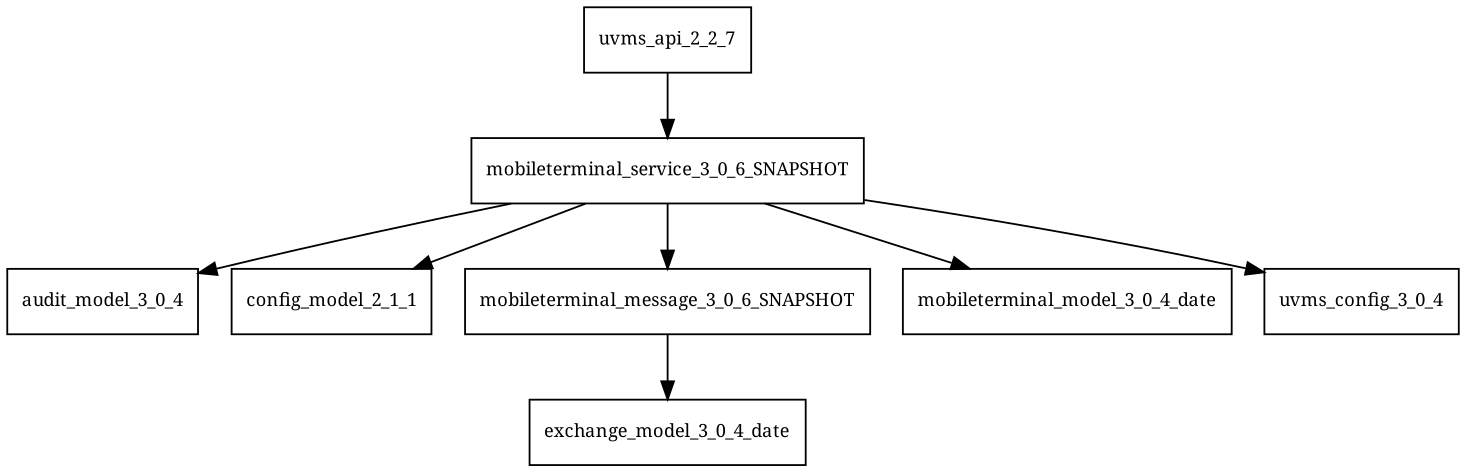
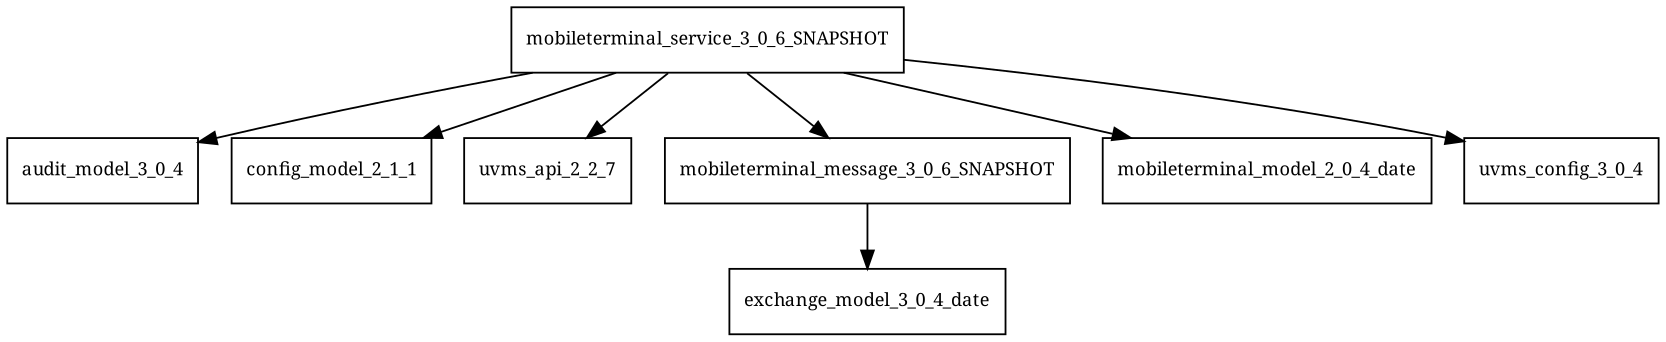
edge "uvms_api_2_2_7" -> "mobileterminal_service_3_0_6_SNAPSHOT": reversed
node "mobileterminal_model_3_0_4_date": label "mobileterminal_model_3_0_4_date" -> "mobileterminal_model_2_0_4_date"
